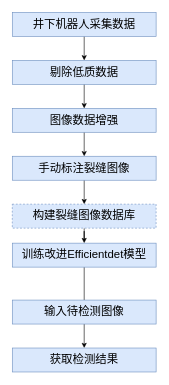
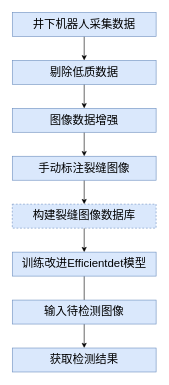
node "训练改进Efficientdet模型": moved (84, 255) -> (84, 264)
